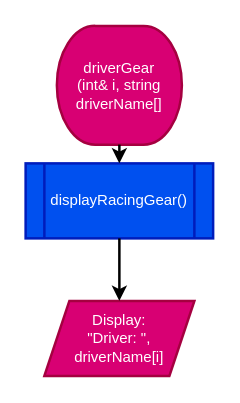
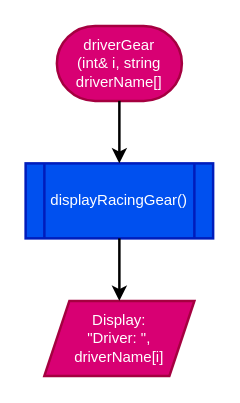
node "driverGear (int& i, string driverName[]": size 125x119 -> 125x75
